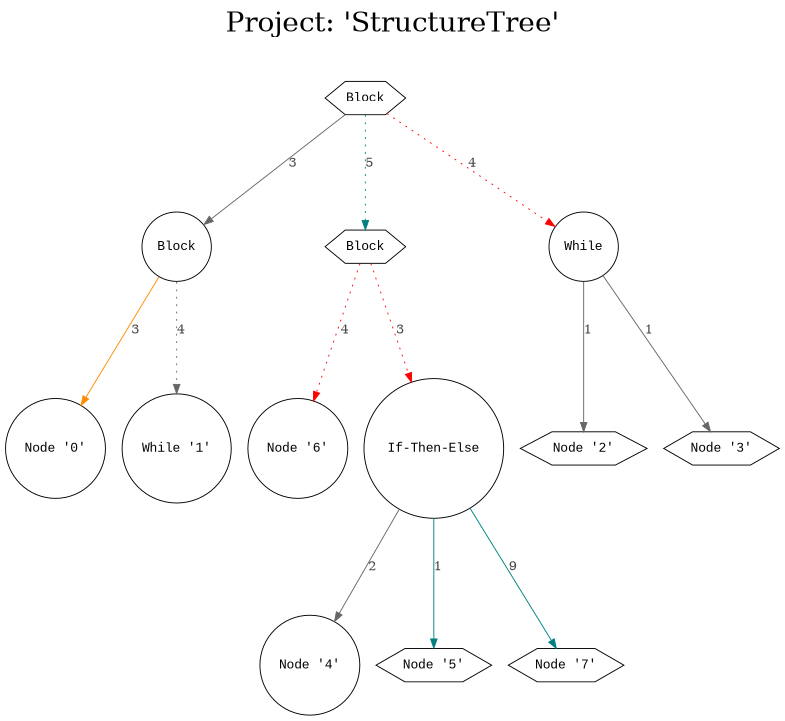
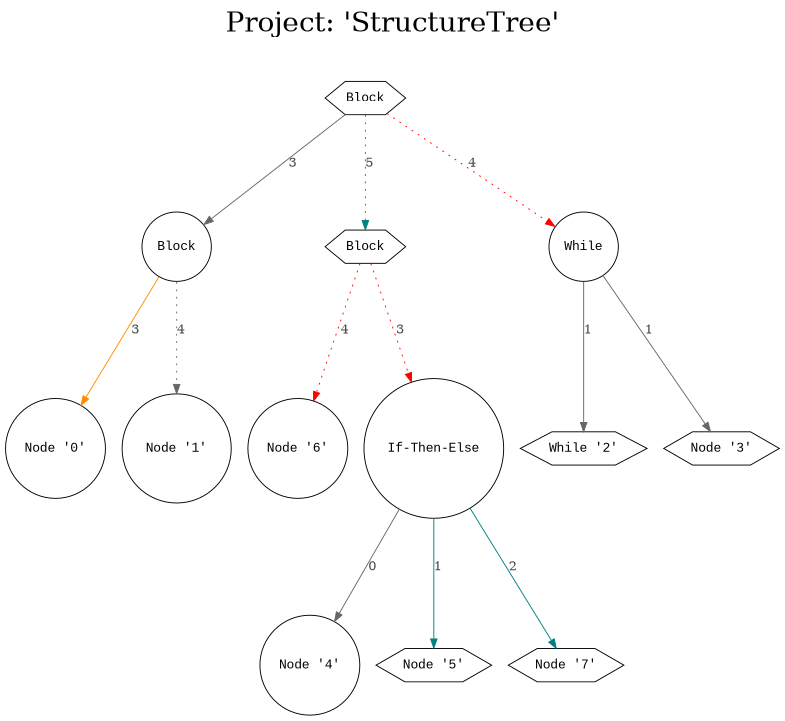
node "While '1'": label "While '1'" -> "Node '1'"
node "Node '2'": label "Node '2'" -> "While '2'"
edge "If-Then-Else" -> "Node '4'": label "2" -> "0"
edge "If-Then-Else" -> "Node '7'": label "9" -> "2"
